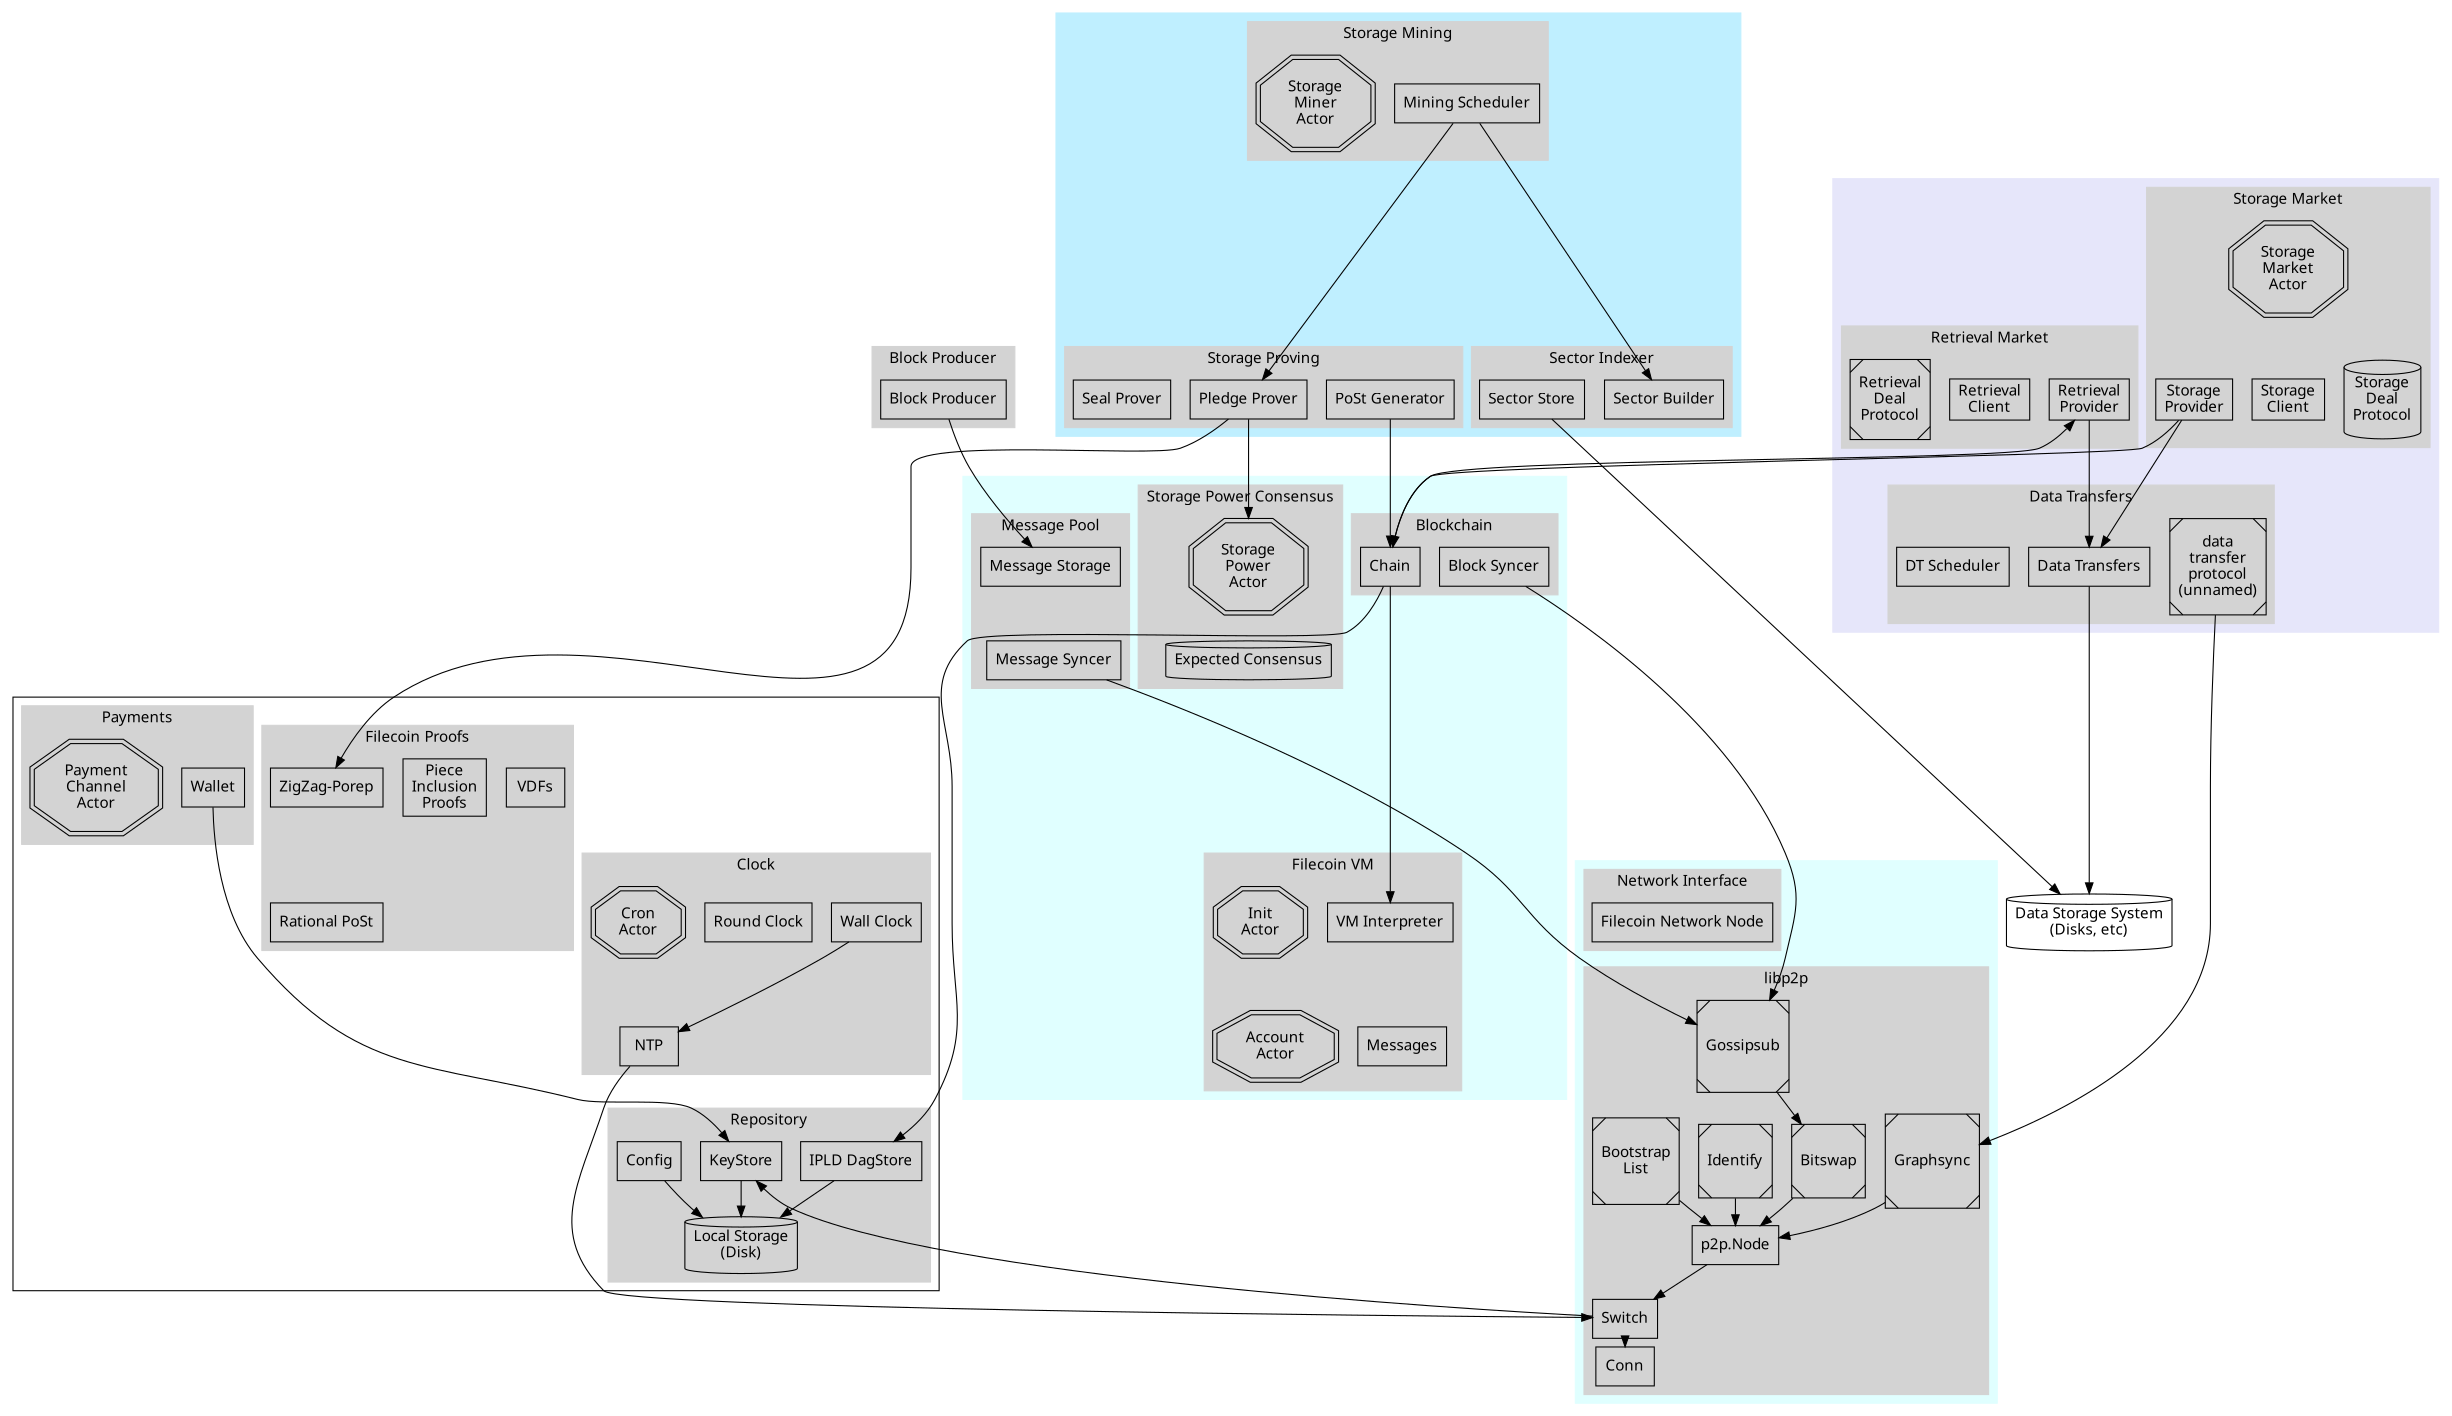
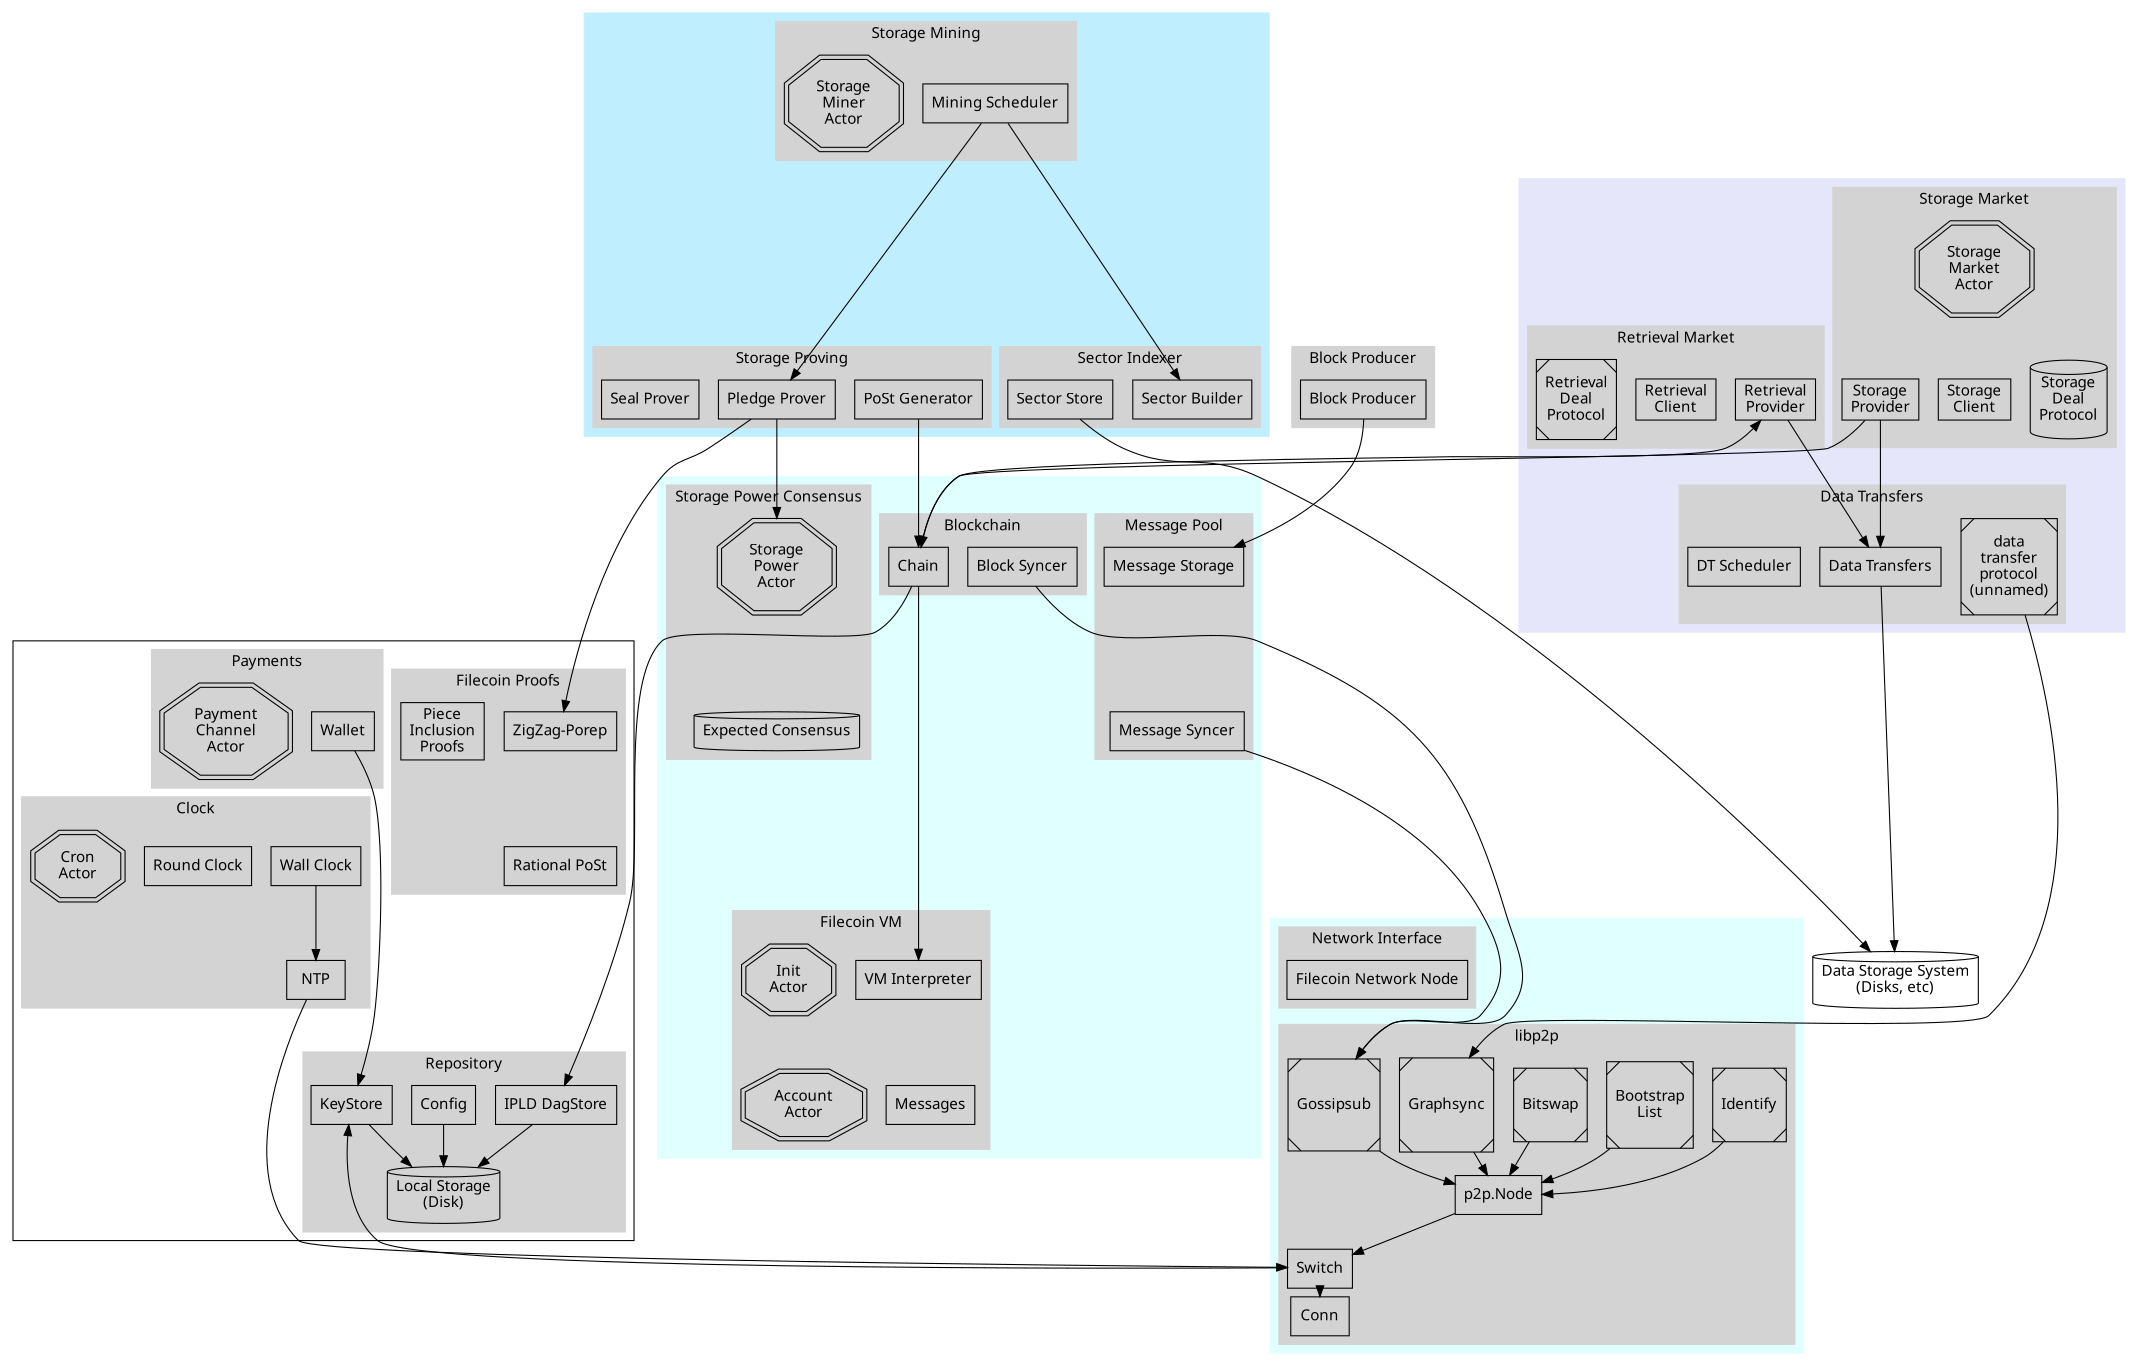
node "VDFs": removed
edge "Gossipsub" -> "Bitswap": now "Gossipsub" -> "p2p.Node"
